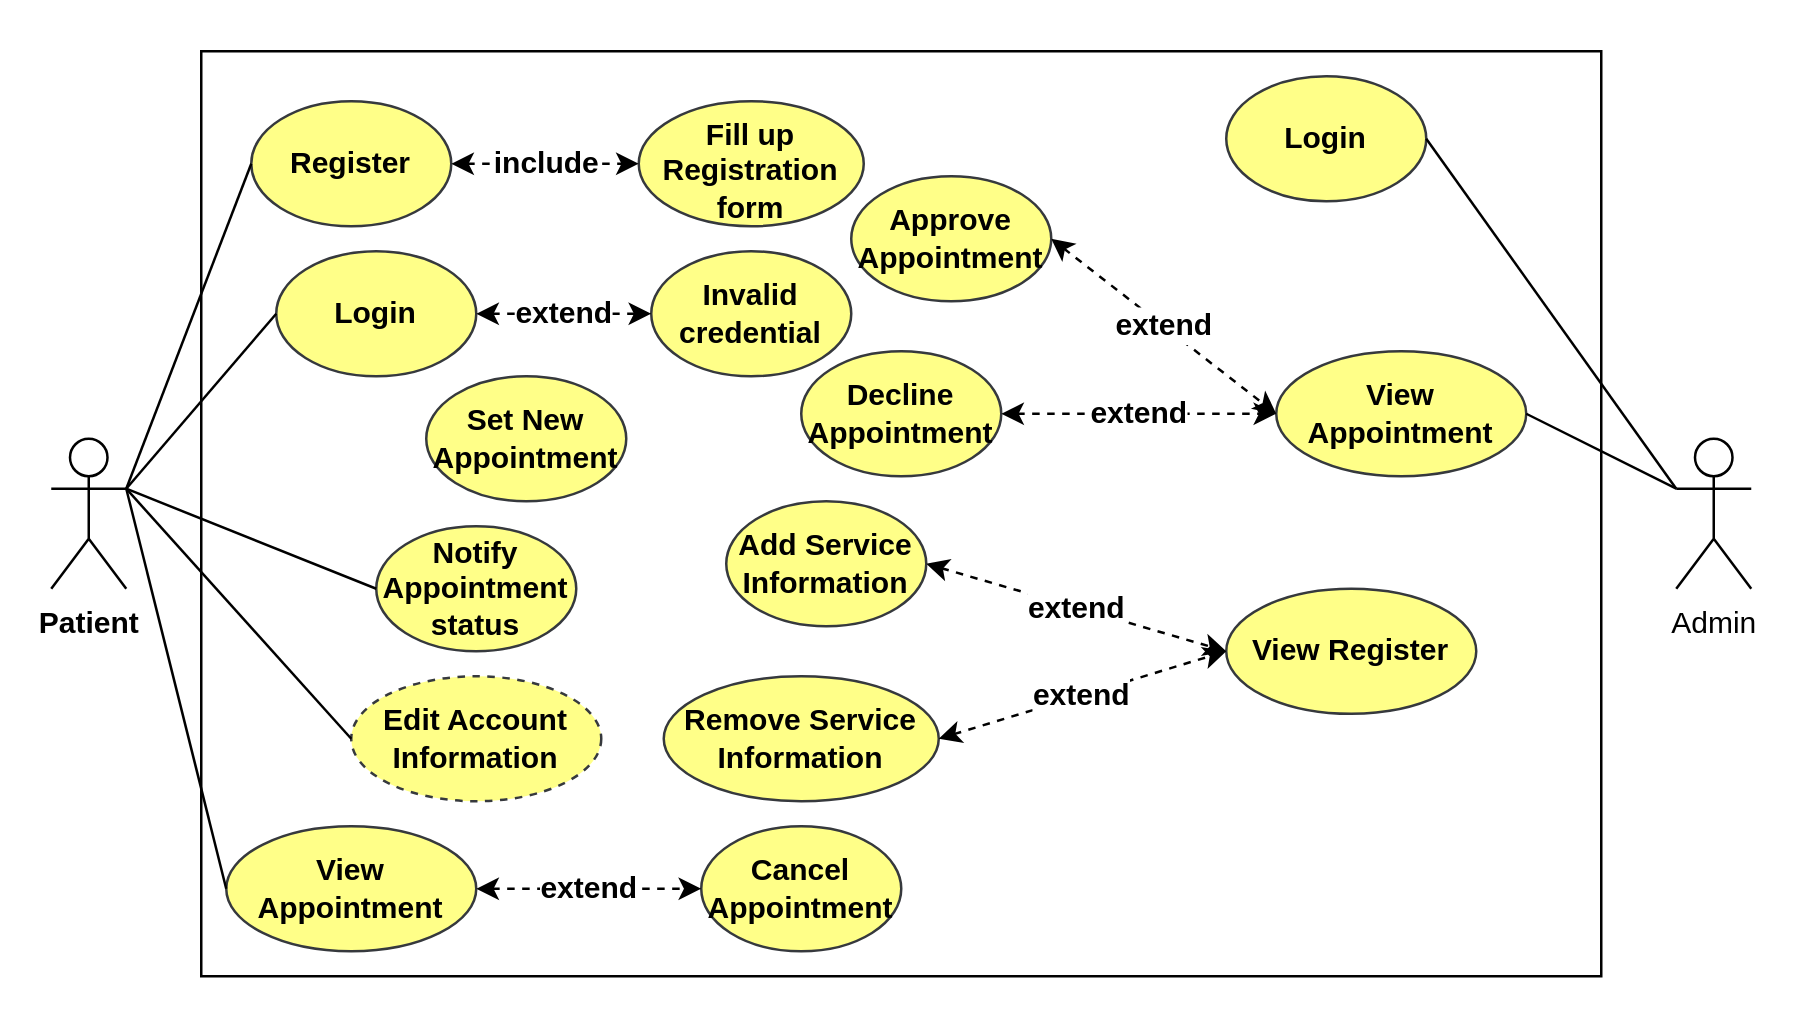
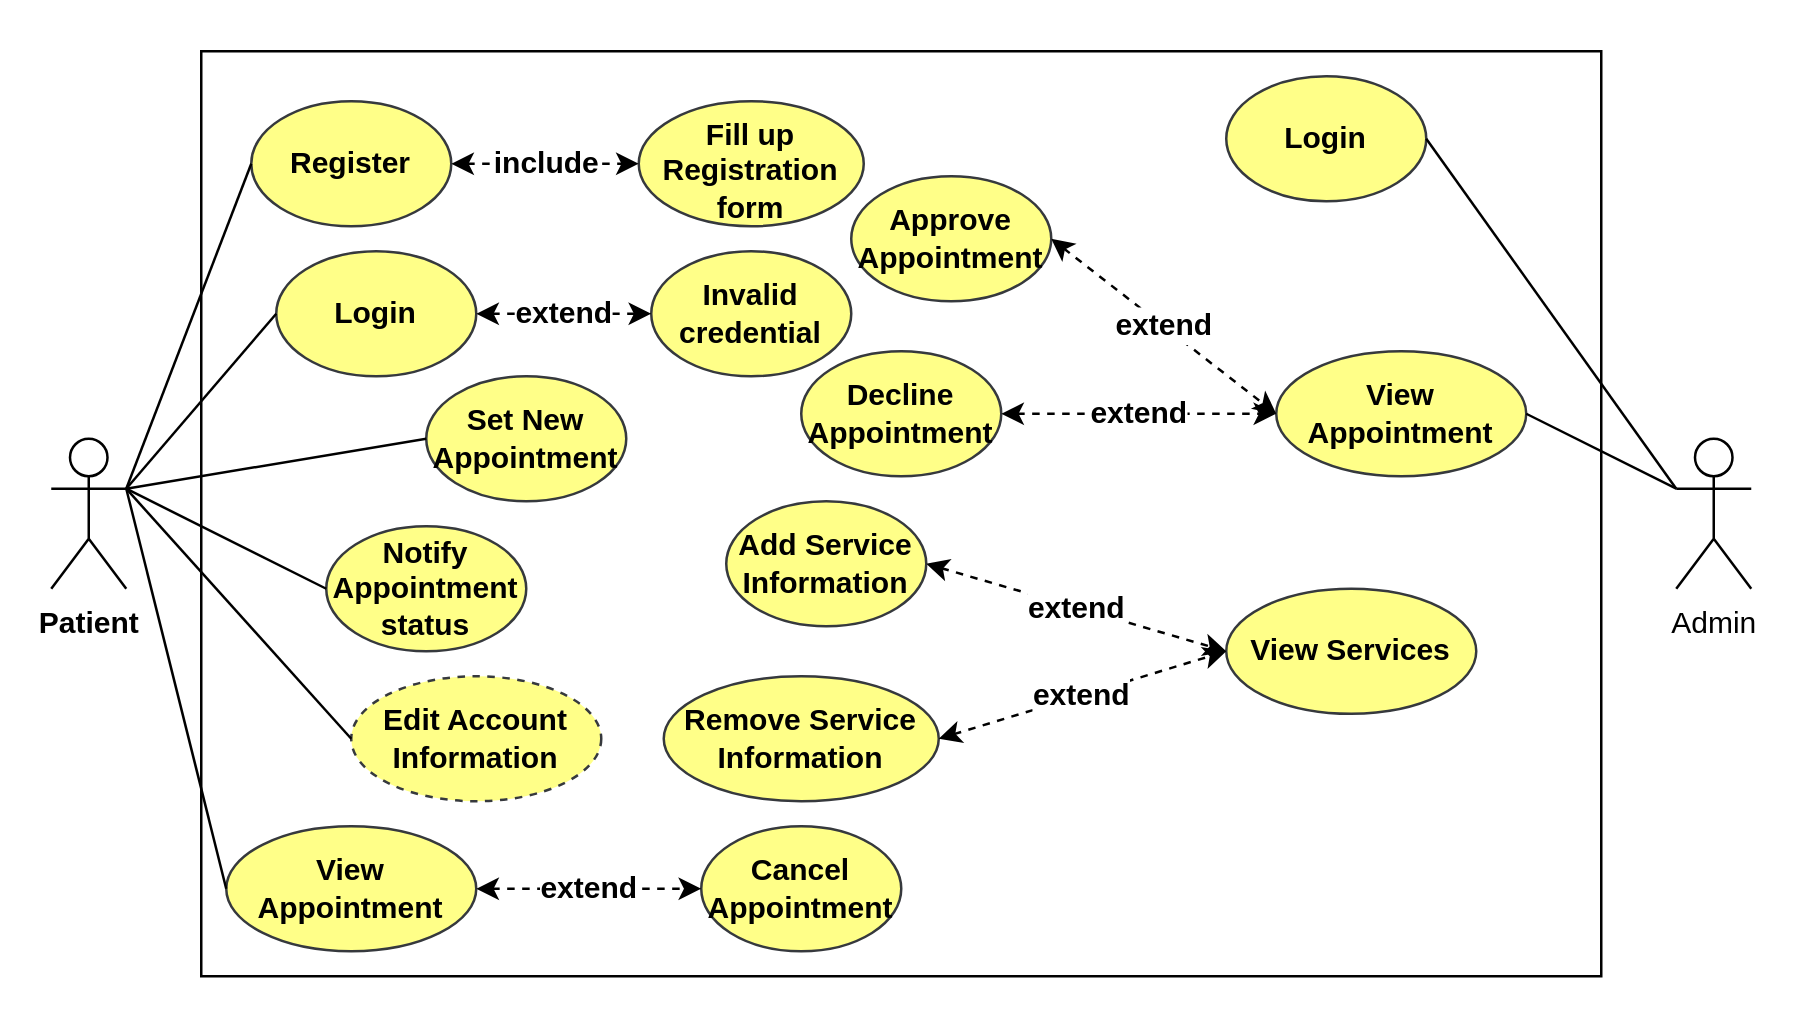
edge "Set New Appointment" -- "Patient": added
node "Notify Appointment status": moved (476, 589) -> (426, 589)
node "View Register": label "View Register" -> "View Services"
